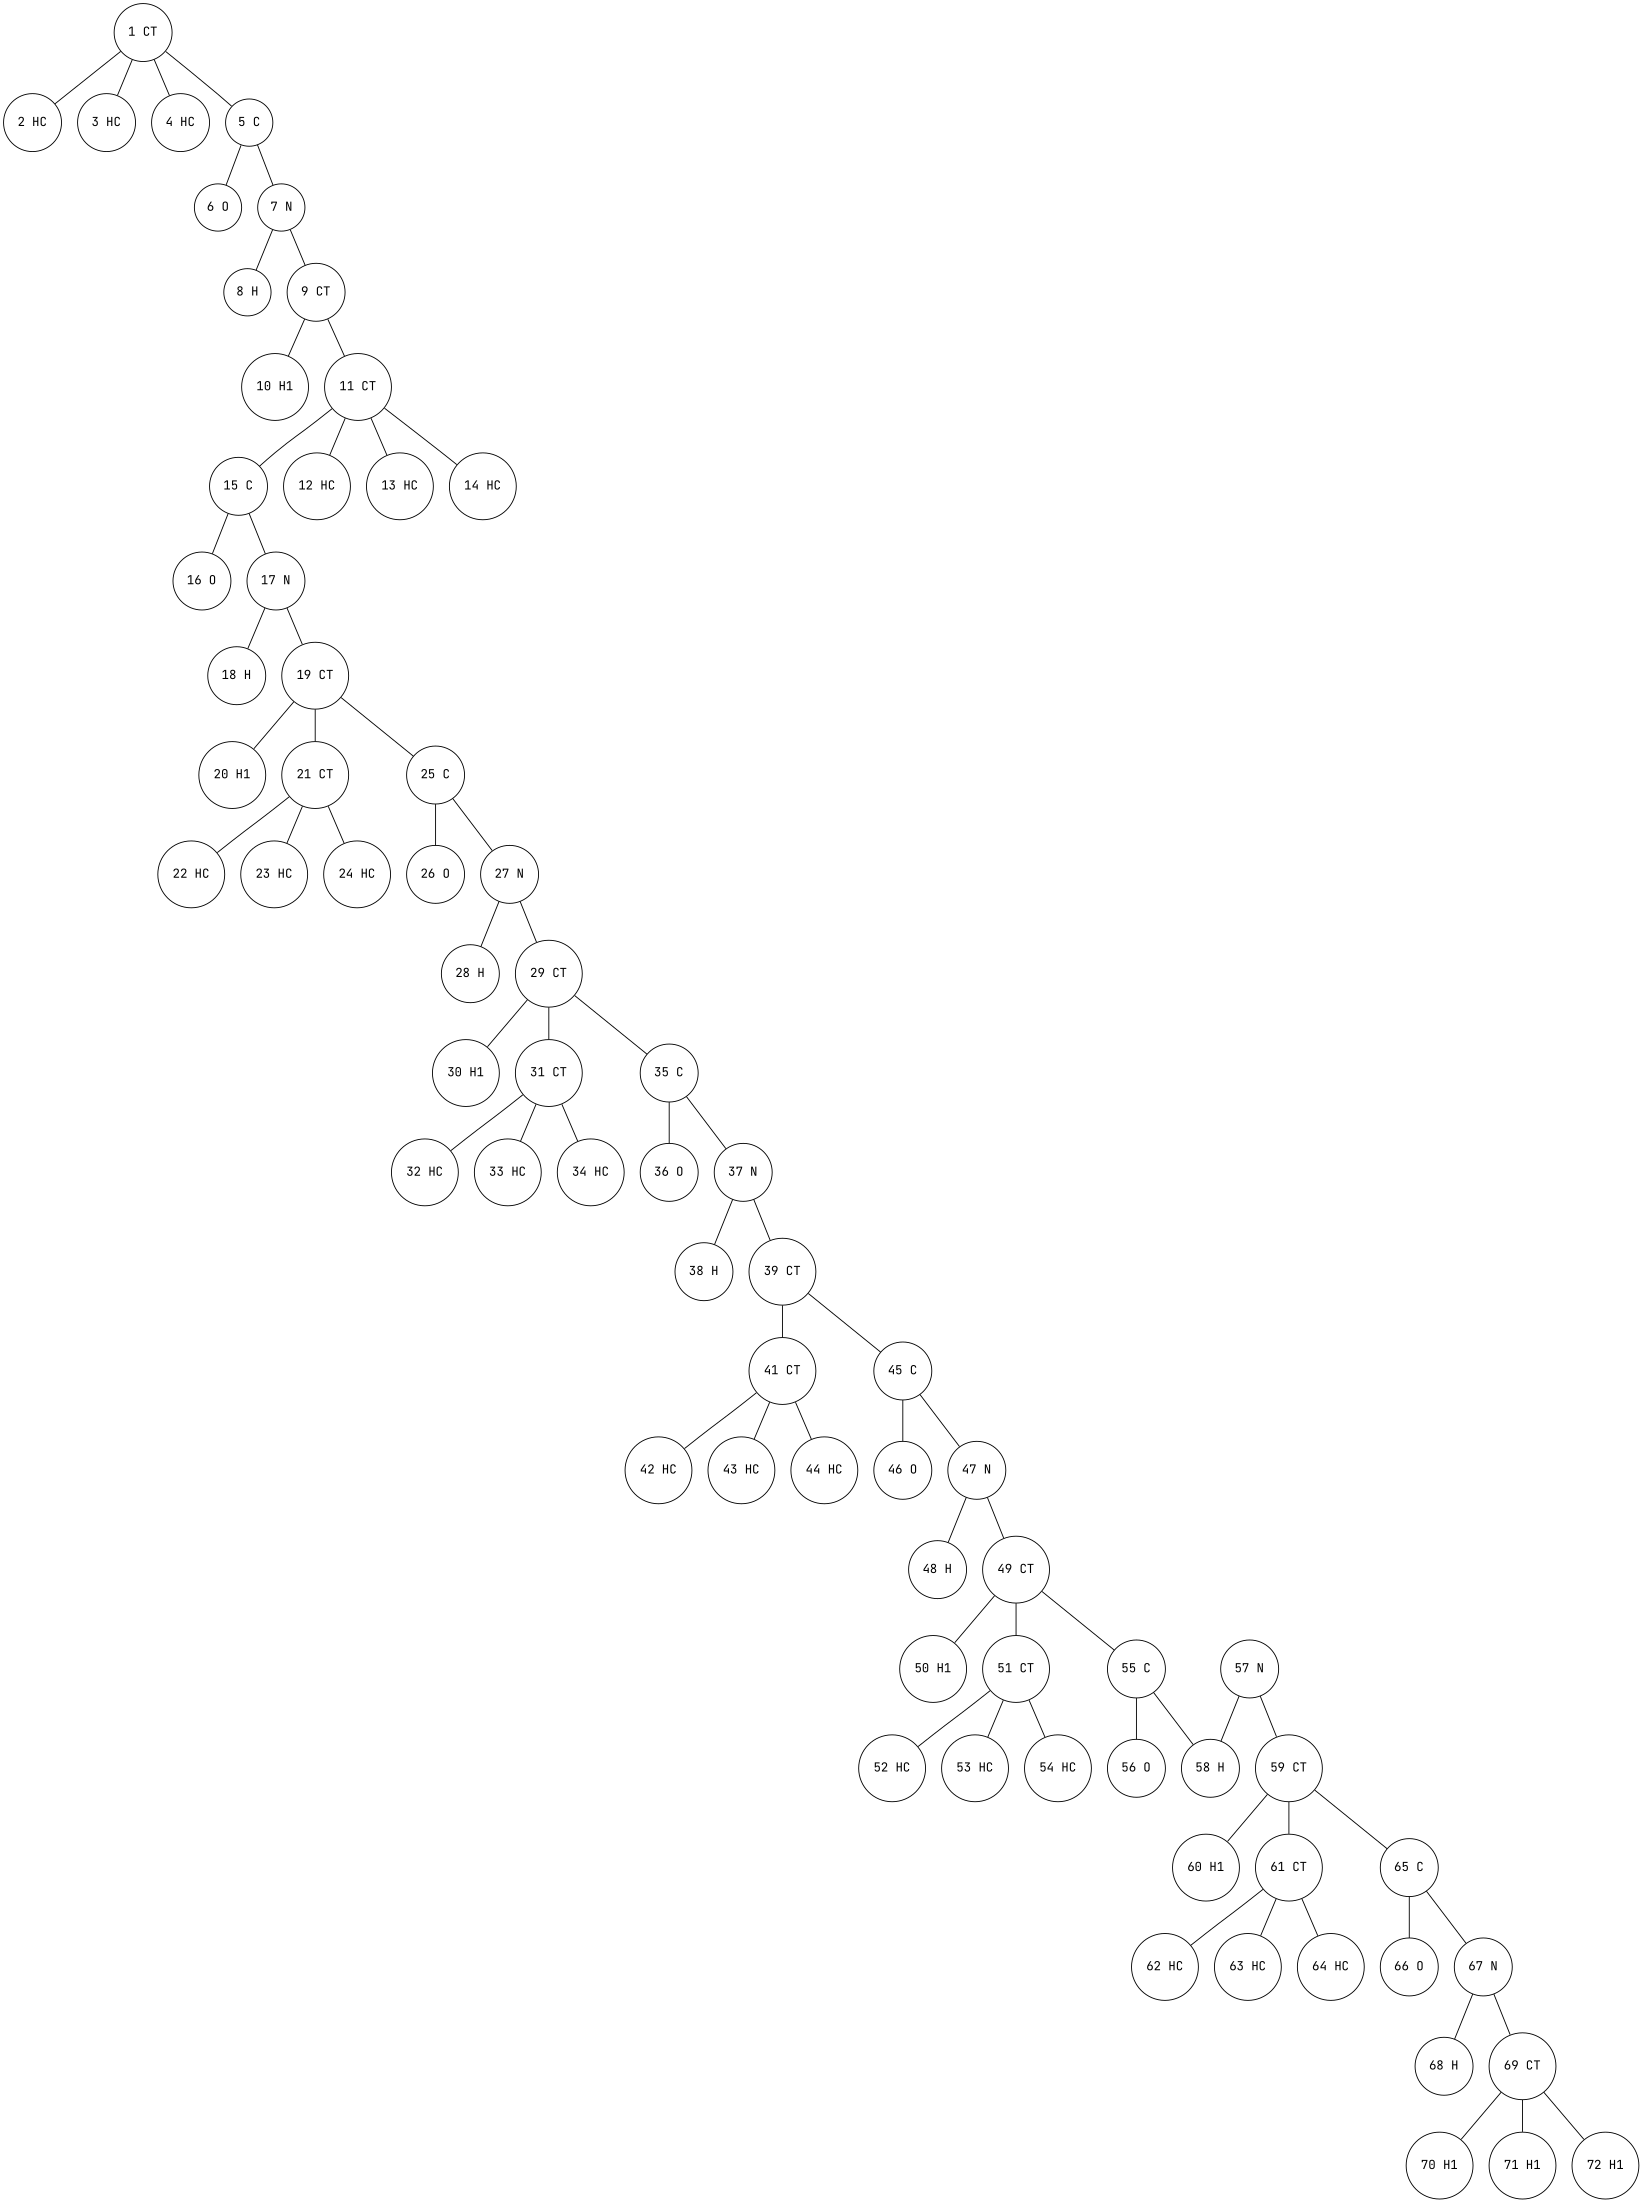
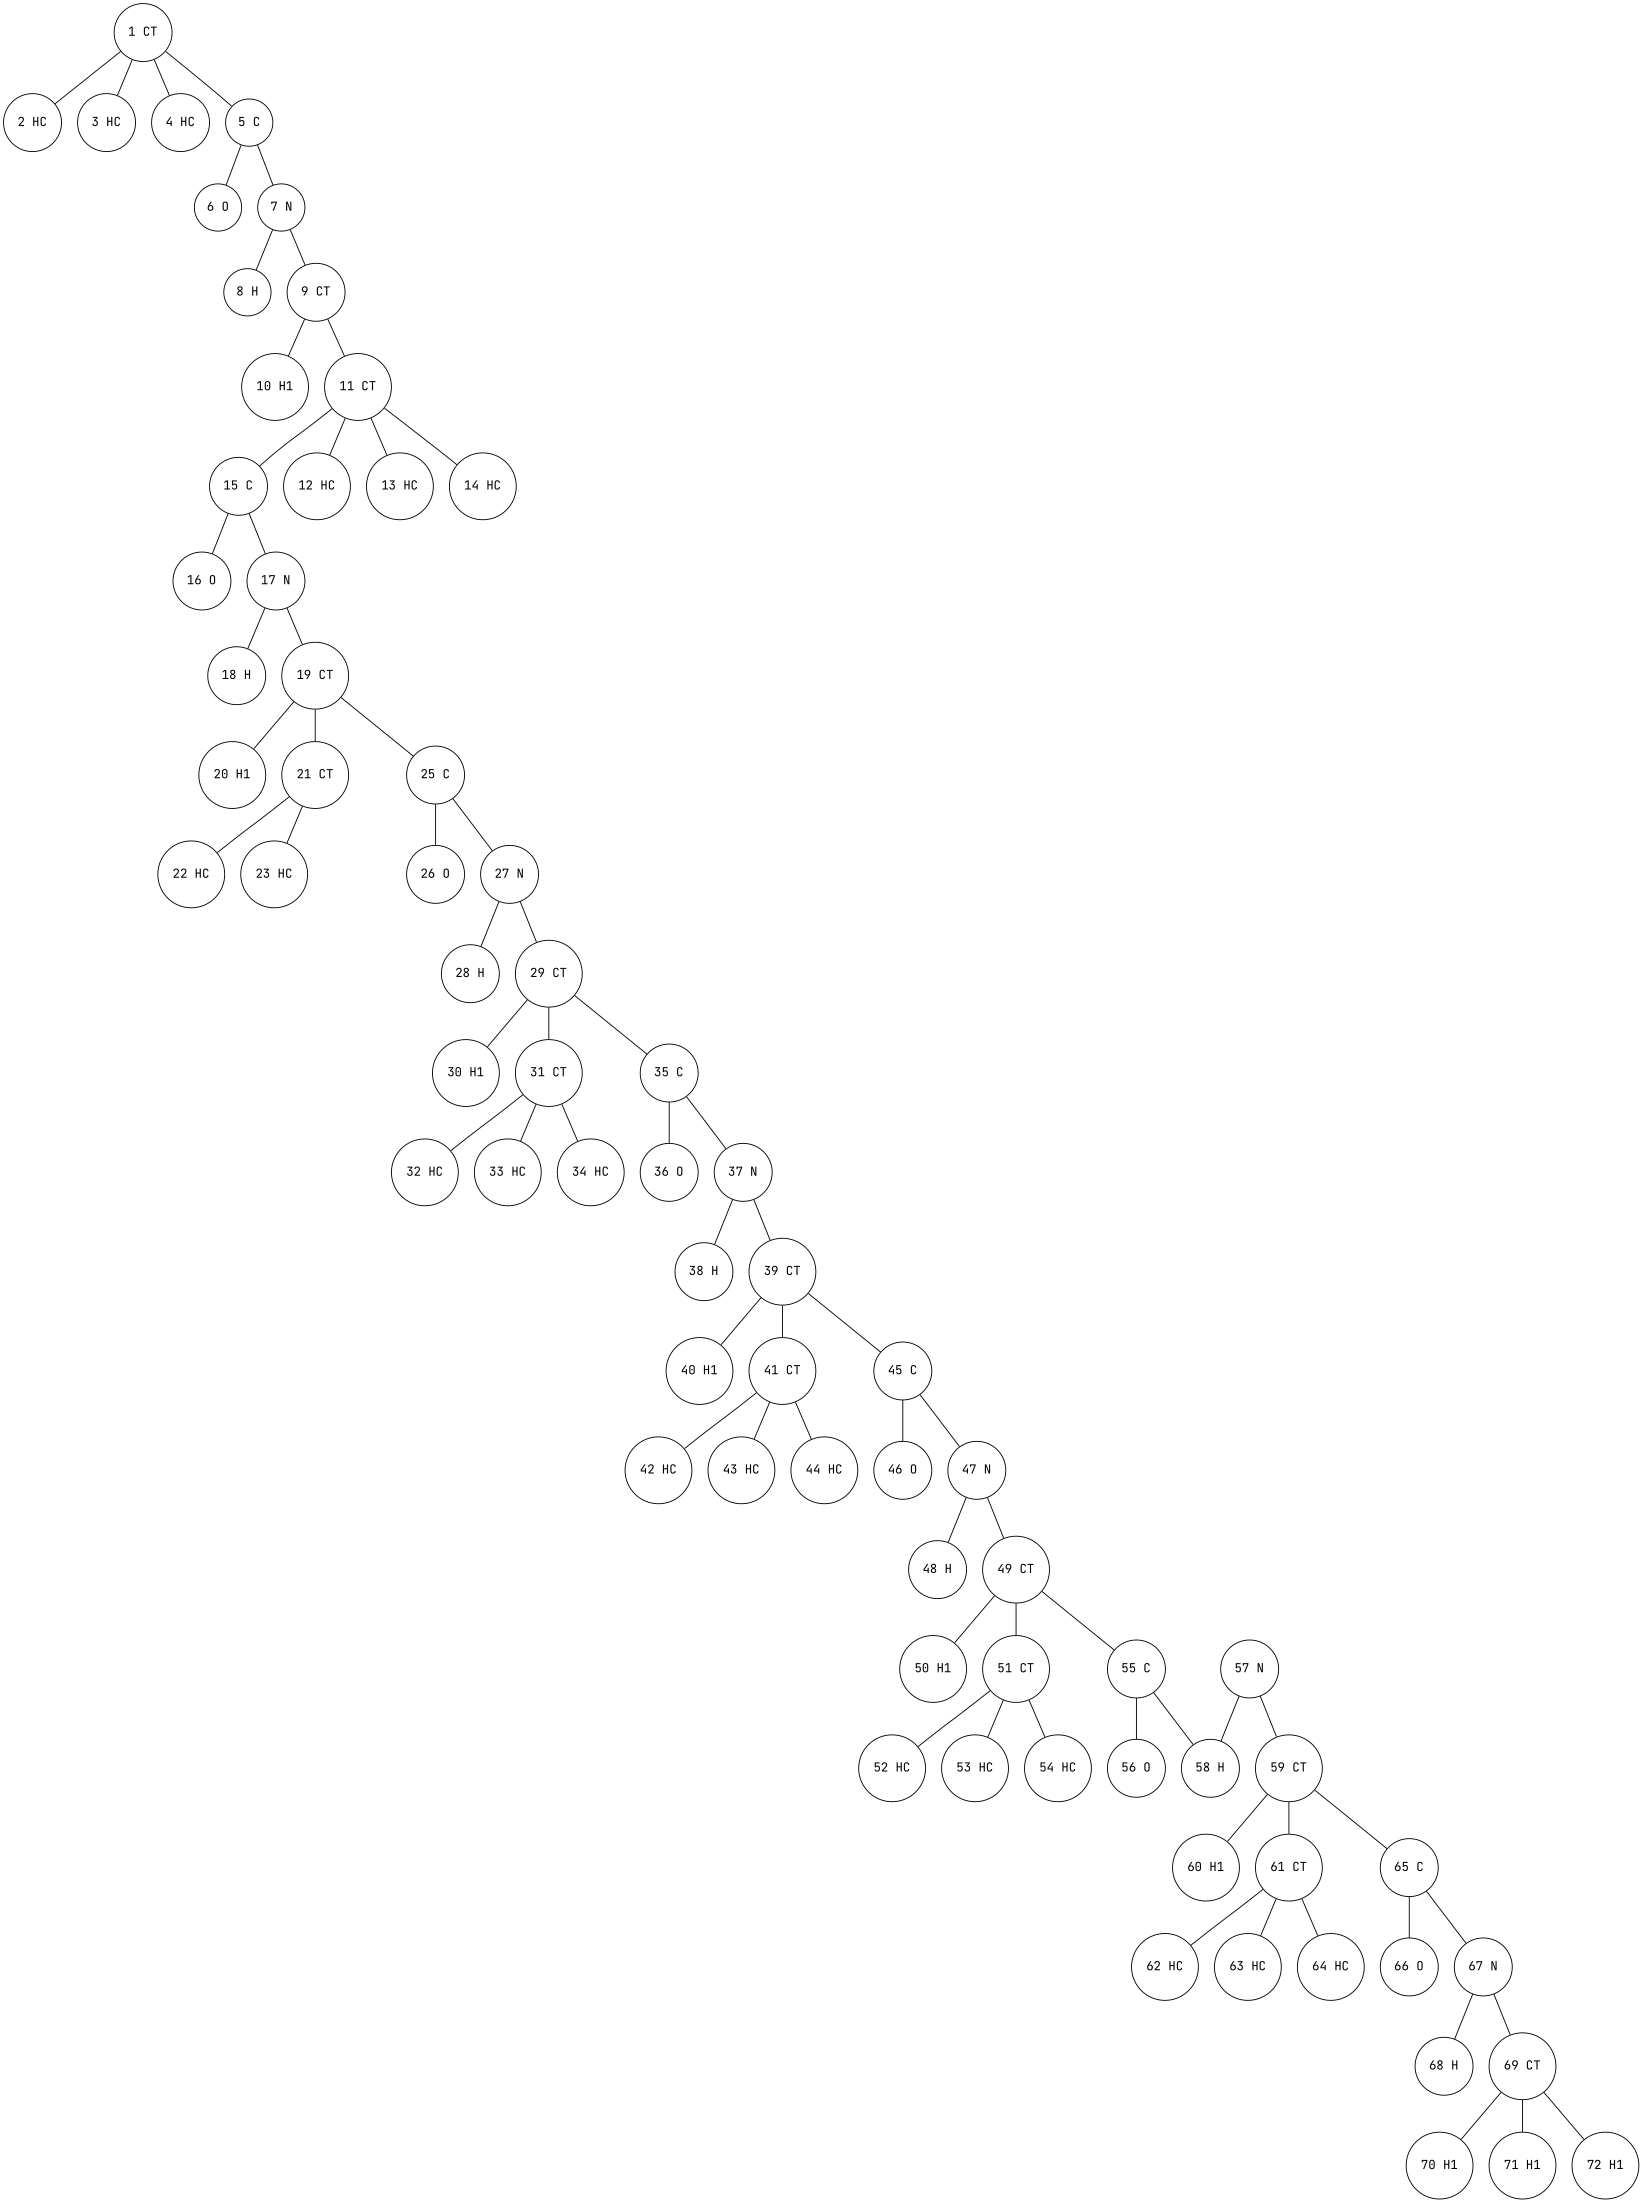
node "24 HC": removed
node "40 H1": added
